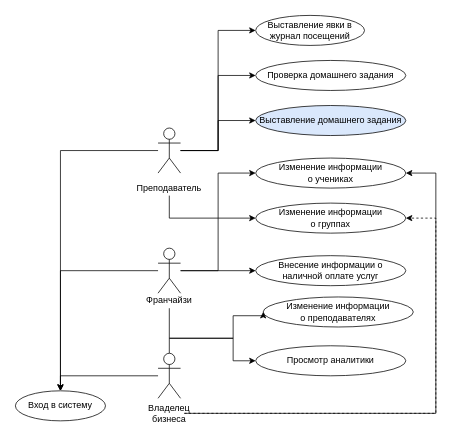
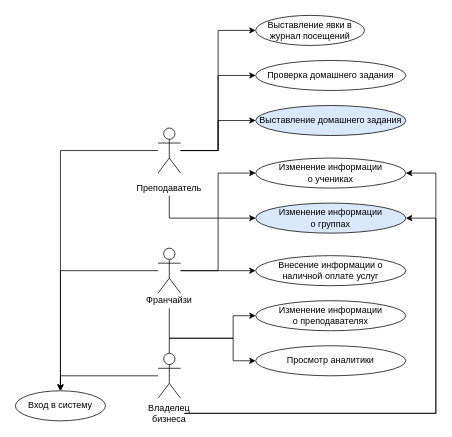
node "Изменение информации о группах": fillcolor #ffffff -> #dae8fc
edge "Владелец бизнеса" -> "Изменение информации о группах": style dashed -> solid
node "Изменение информации о преподавателях": moved (338, 312) -> (330, 315)
